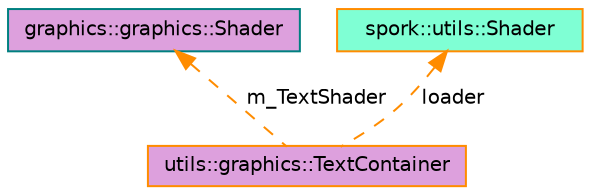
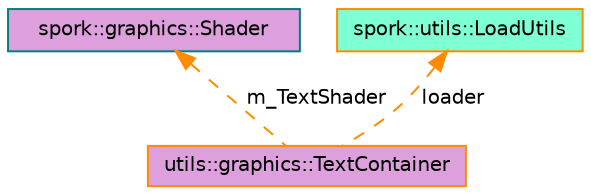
node "graphics::graphics::Shader": label "graphics::graphics::Shader" -> "spork::graphics::Shader"
node "spork::utils::Shader": label "spork::utils::Shader" -> "spork::utils::LoadUtils"
